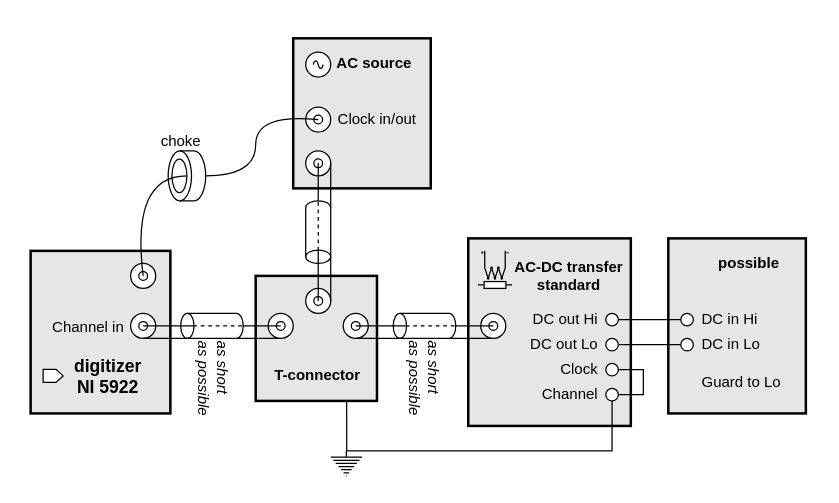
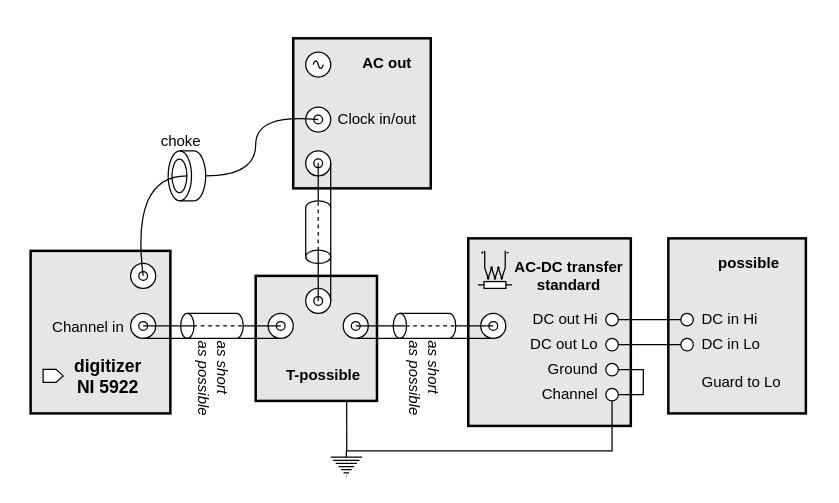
node "AC source": label "AC source" -> "AC out"
node "Clock": label "Clock" -> "Ground"
node "T-connector": label "T-connector" -> "T-possible"
